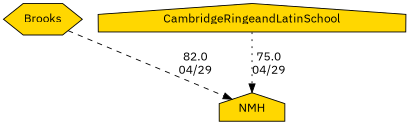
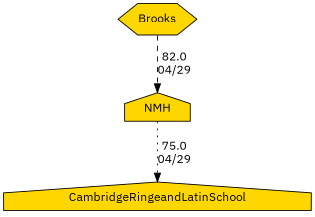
edge "CambridgeRingeandLatinSchool" -> "NMH": reversed
